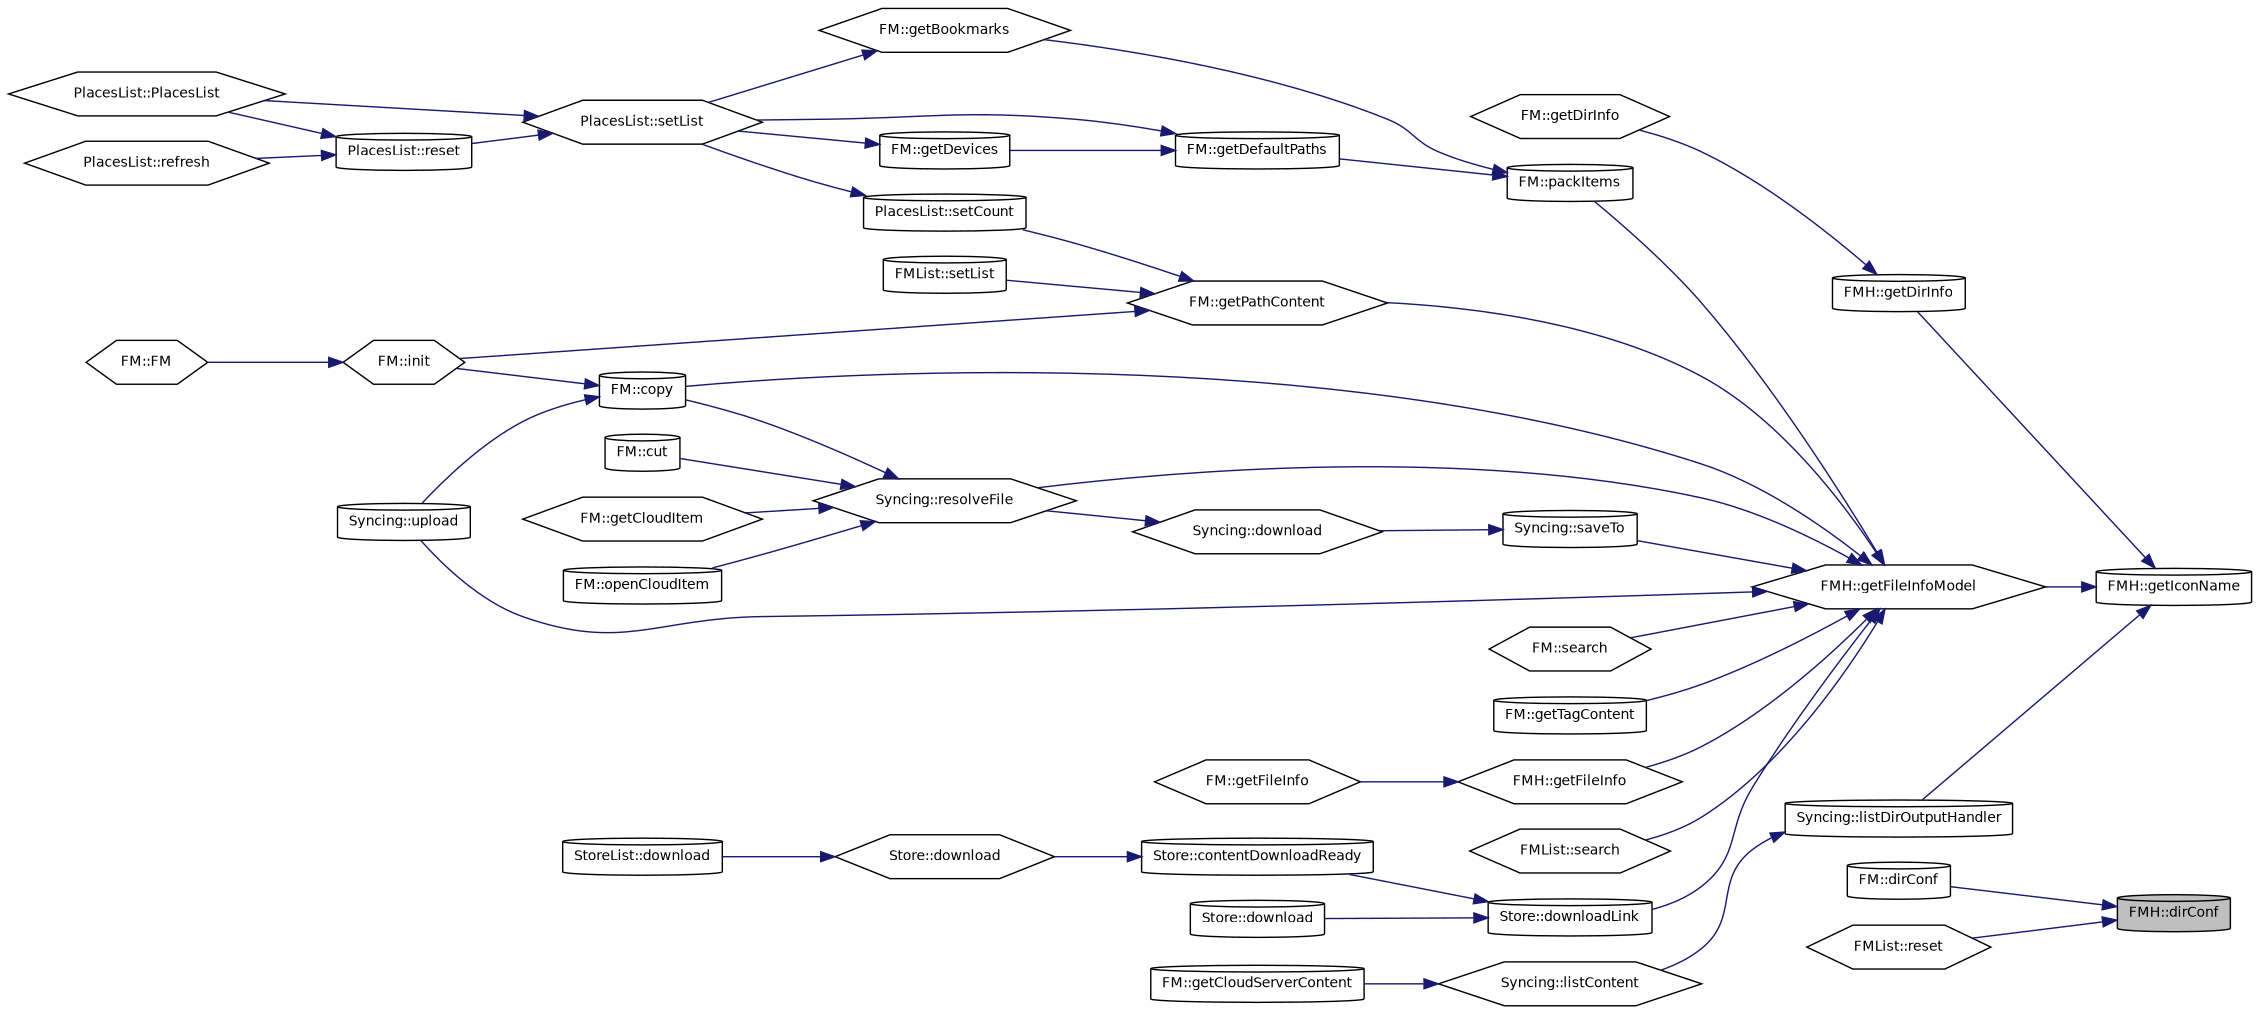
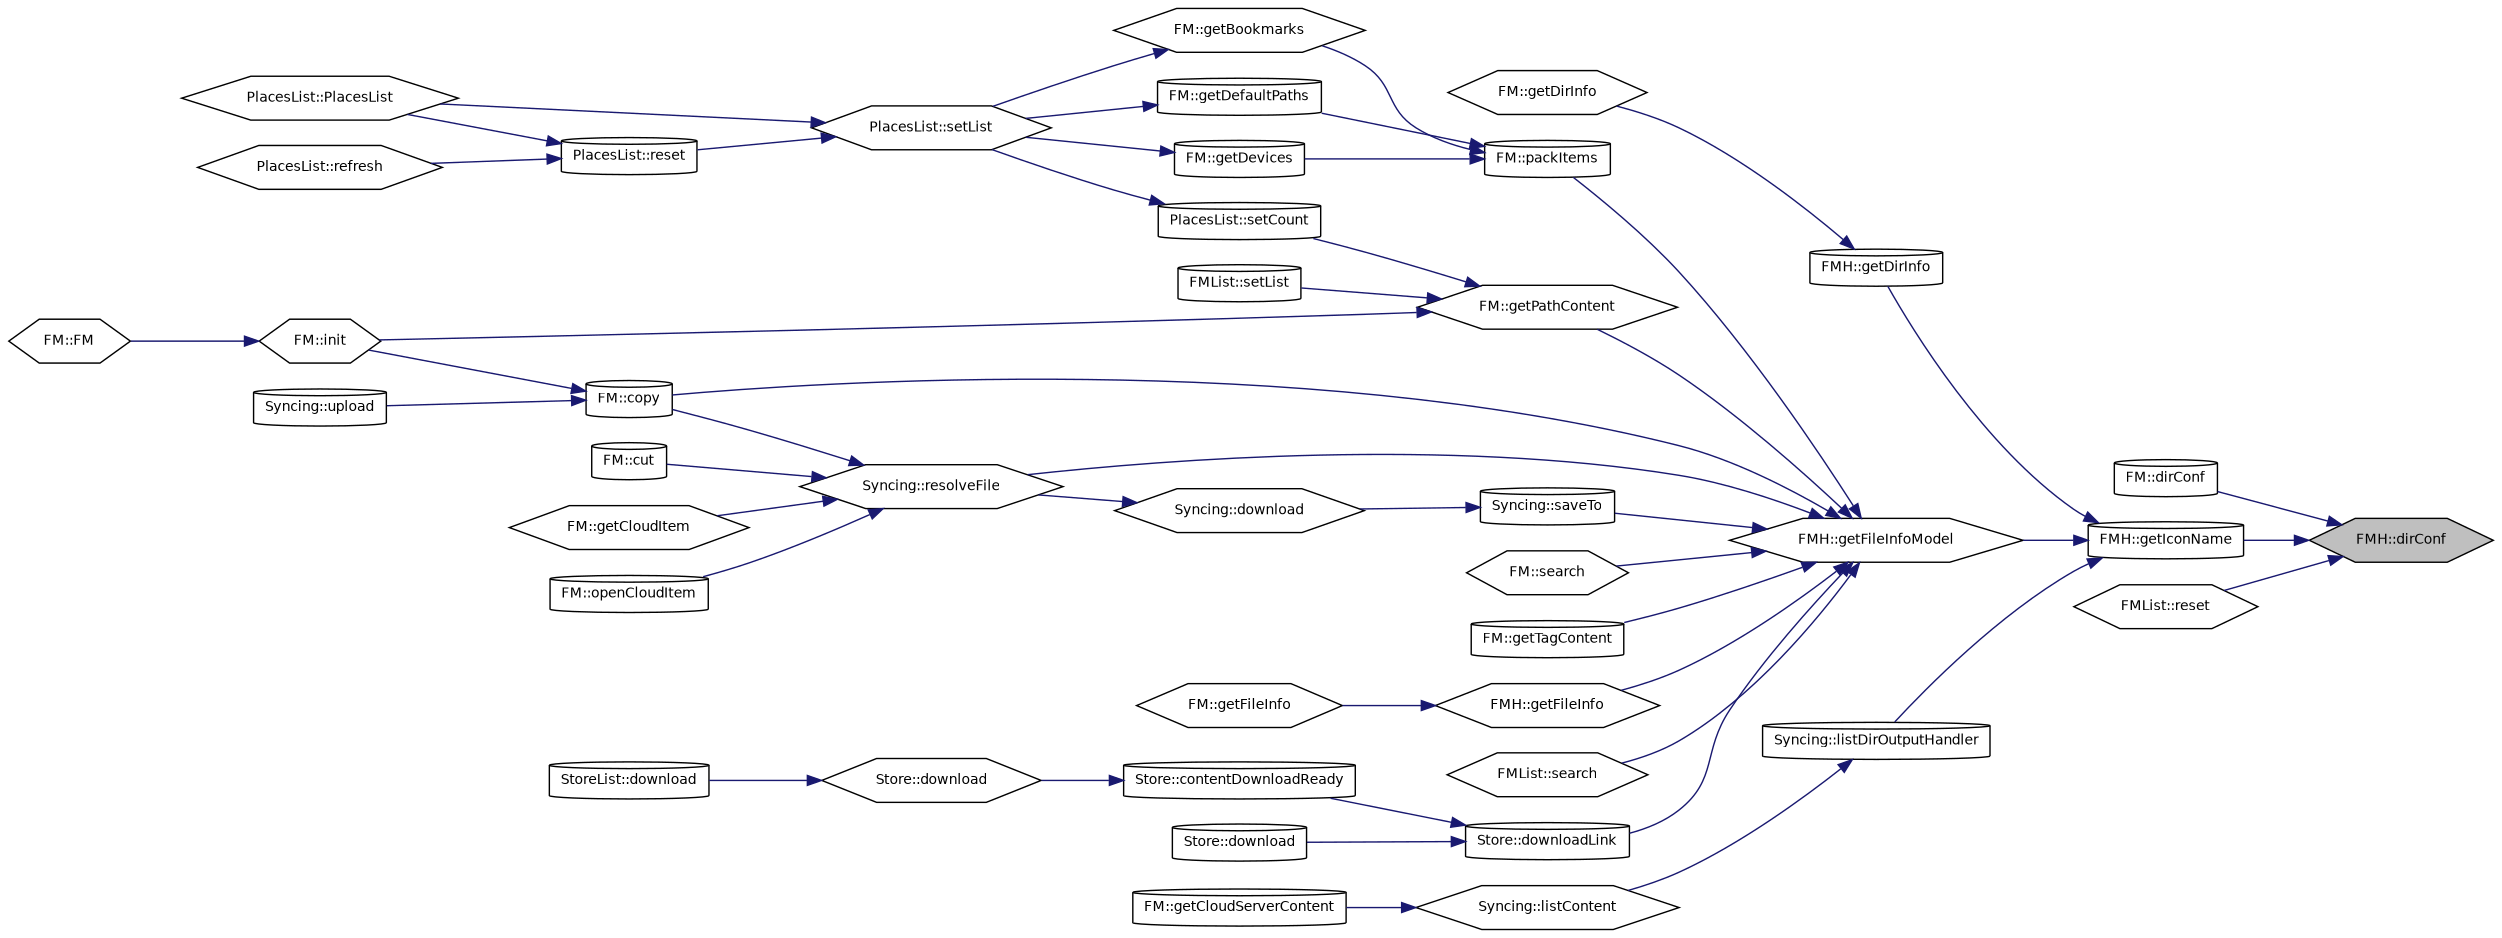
edge "FM::getDevices" -> "FM::getDefaultPaths": now "FM::getDevices" -> "FM::packItems"
edge "FMH::getIconName" -> "FMH::dirConf": added
edge "Syncing::upload" -> "FMH::getFileInfoModel": removed
node "FMH::dirConf": shape cylinder -> hexagon
